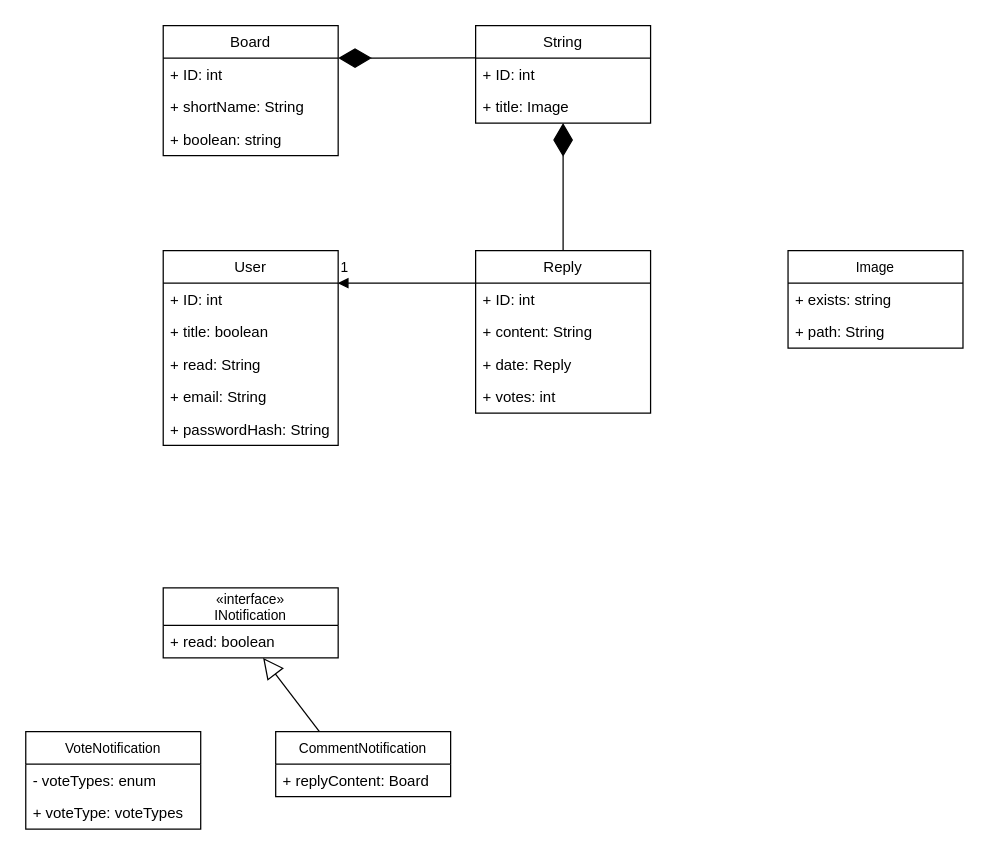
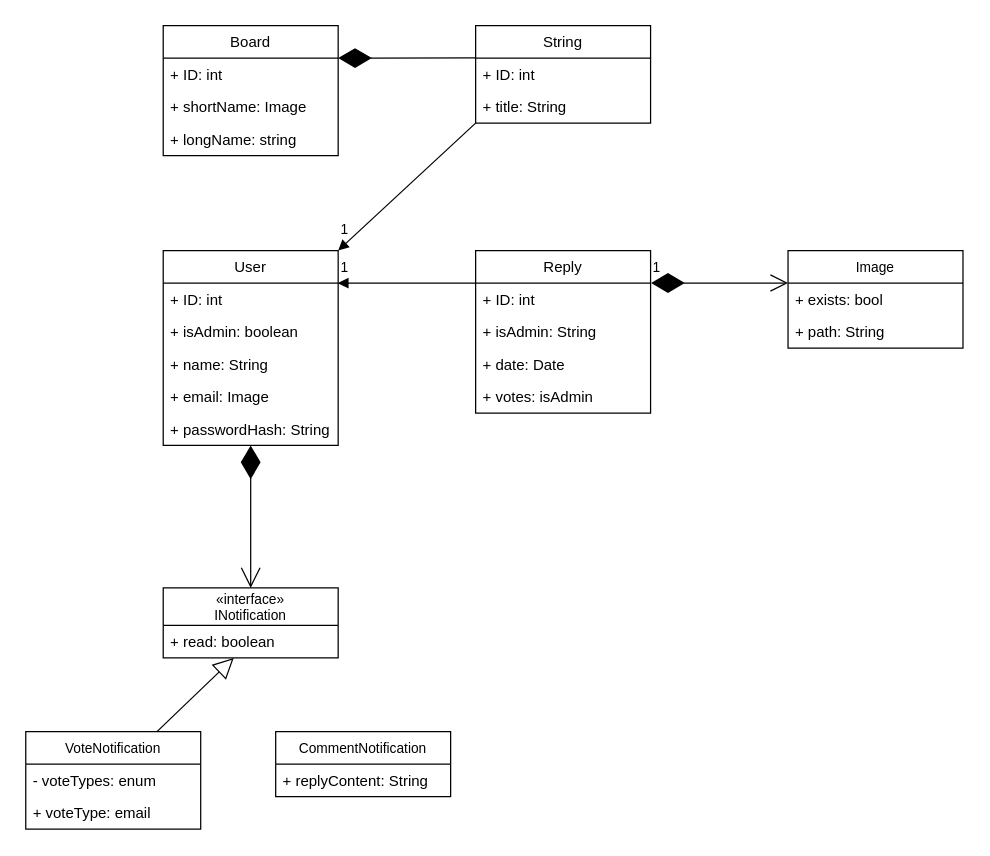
node "+ shortName: String": label "+ shortName: String" -> "+ shortName: Image"
node "+ title: Image": label "+ title: Image" -> "+ title: String"
node "+ boolean: string": label "+ boolean: string" -> "+ longName: string"
edge "String" -> "User": added, label "1"
edge "Reply" -> "String": removed
edge "Image" -- "Reply": added, label "1"
node "+ exists: string": label "+ exists: string" -> "+ exists: bool"
node "+ title: boolean": label "+ title: boolean" -> "+ isAdmin: boolean"
node "+ content: String": label "+ content: String" -> "+ isAdmin: String"
node "+ read: String": label "+ read: String" -> "+ name: String"
node "+ date: Reply": label "+ date: Reply" -> "+ date: Date"
node "+ email: String": label "+ email: String" -> "+ email: Image"
node "+ votes: int": label "+ votes: int" -> "+ votes: isAdmin"
edge "+ passwordHash: String" -- "«interface» INotification": added
edge "VoteNotification" -> "+ read: boolean": added
edge "CommentNotification" -> "+ read: boolean": removed
node "+ replyContent: Board": label "+ replyContent: Board" -> "+ replyContent: String"
node "+ voteType: voteTypes": label "+ voteType: voteTypes" -> "+ voteType: email"
